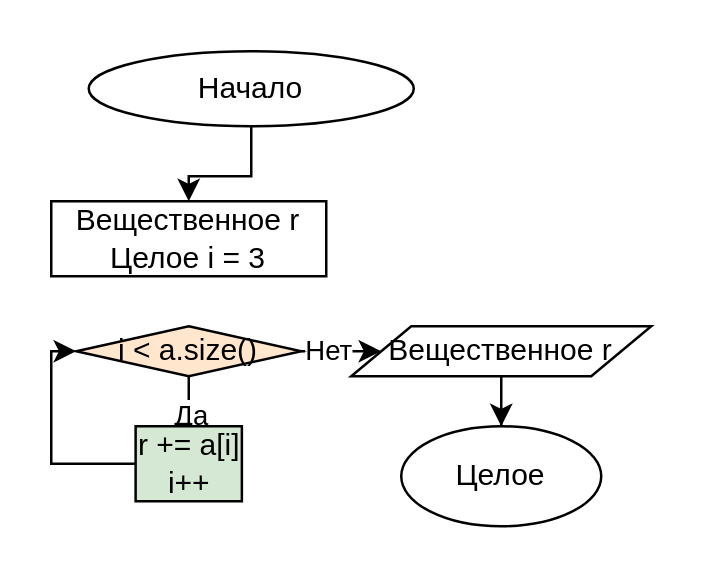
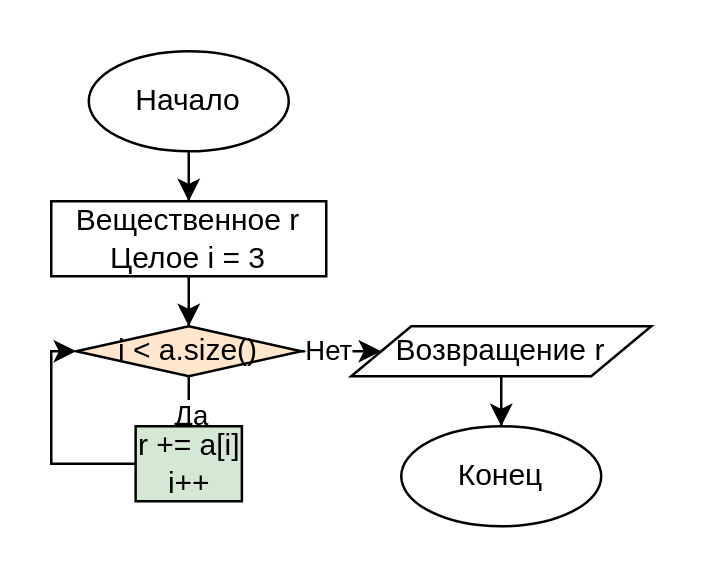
node "Начало": size 325x75 -> 200x100
edge "Вещественное r Целое i = 3" -> "i < a.size()": added
node "Вещественное r": label "Вещественное r" -> "Возвращение r"
node "Целое": label "Целое" -> "Конец"
